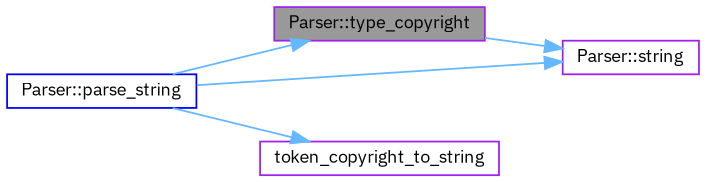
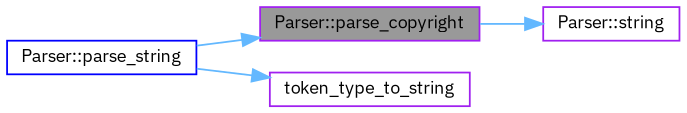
node "Parser::type_copyright": label "Parser::type_copyright" -> "Parser::parse_copyright"
edge "Parser::parse_string" -> "Parser::string": removed
node "token_copyright_to_string": label "token_copyright_to_string" -> "token_type_to_string"
